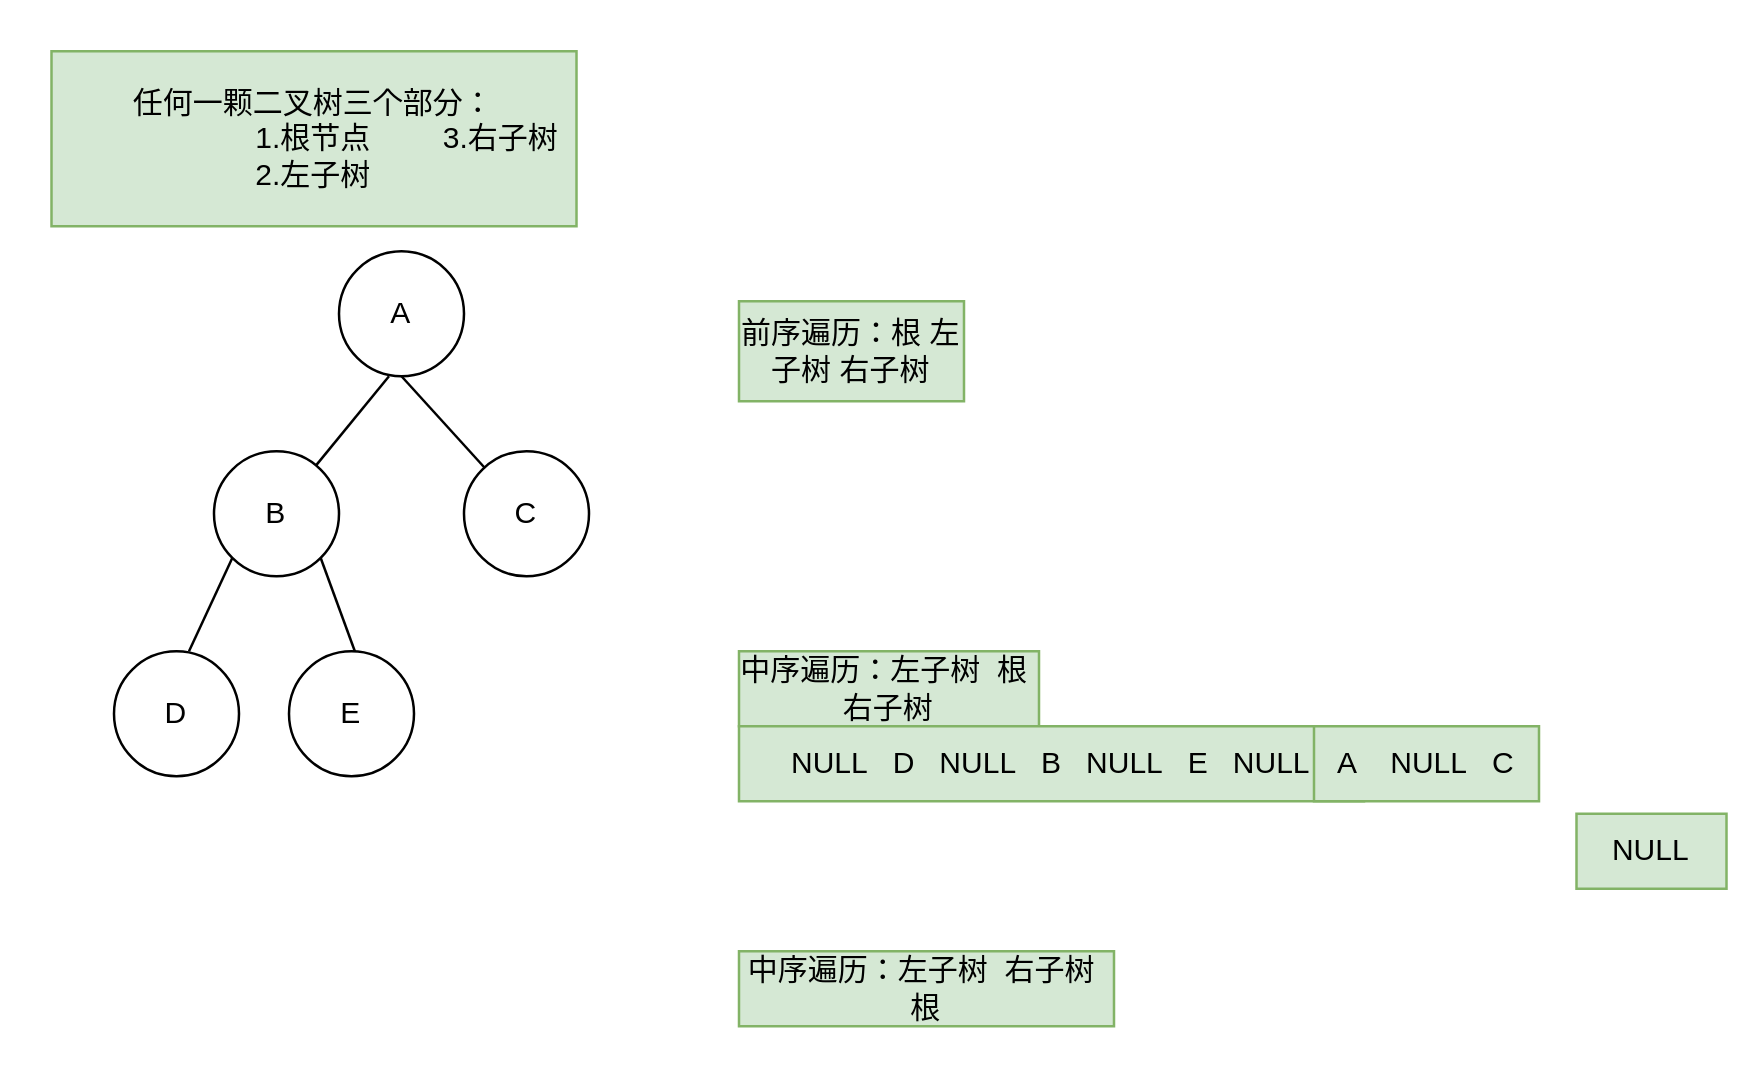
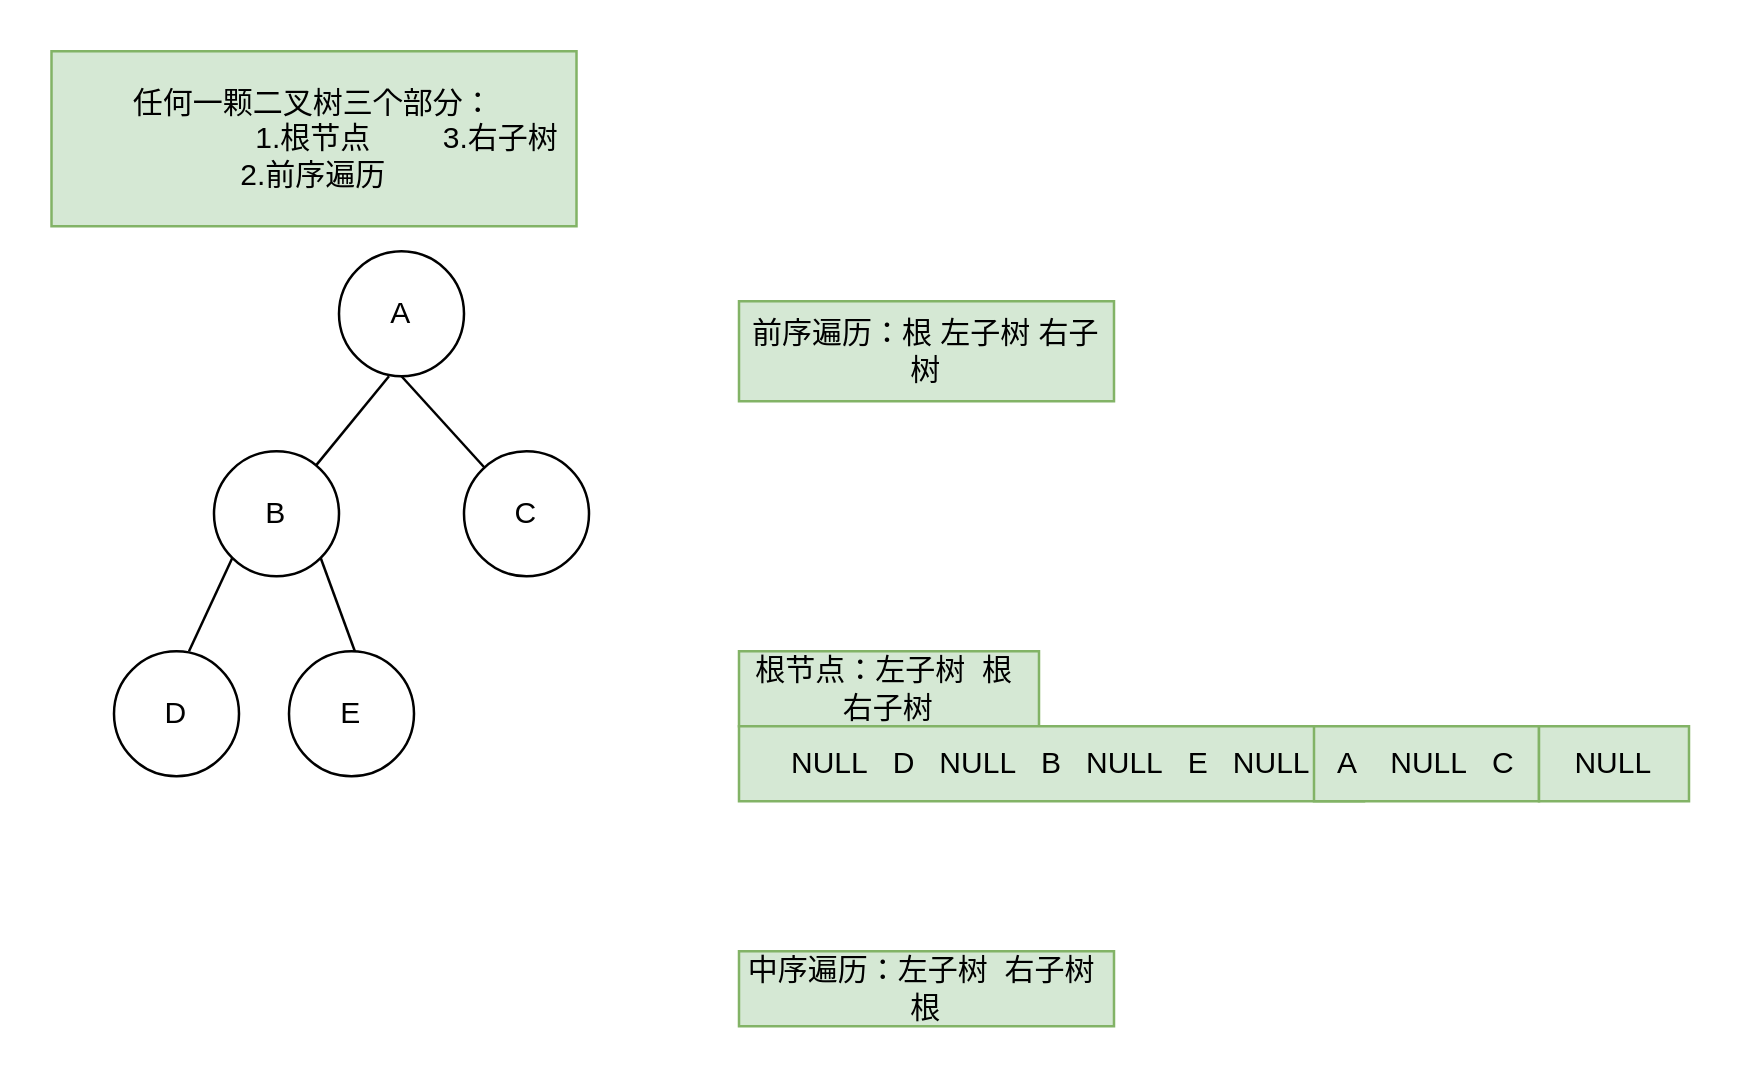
node "任何一颗二叉树三个部分： 1.根节点 2.左子树": label "任何一颗二叉树三个部分： 1.根节点 2.左子树" -> "任何一颗二叉树三个部分： 1.根节点 2.前序遍历"
node "前序遍历：根 左子树 右子树": size 225x100 -> 375x100
node "中序遍历：左子树 根 右子树": label "中序遍历：左子树 根 右子树" -> "根节点：左子树 根 右子树"
node "NULL": moved (1651, 851) -> (1614, 764)
